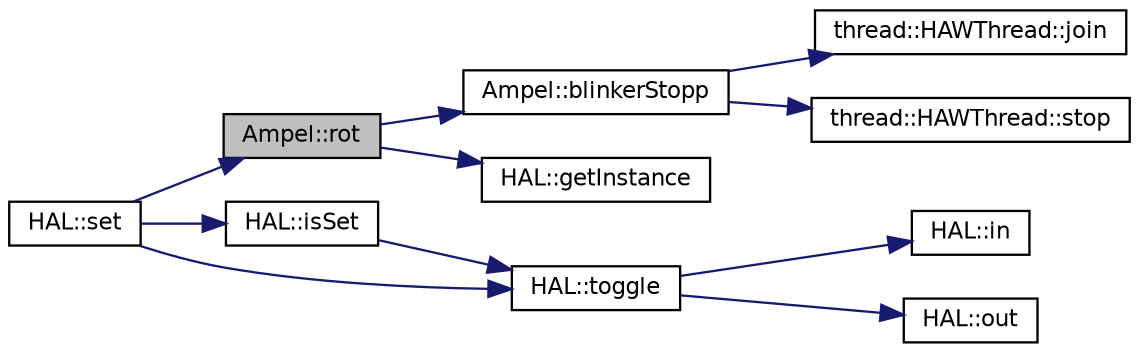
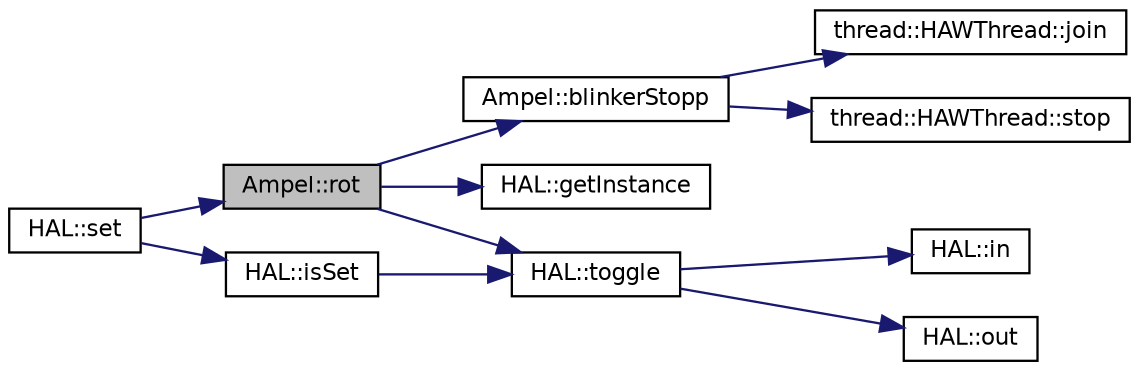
edge "HAL::set" -> "HAL::toggle": now "Ampel::rot" -> "HAL::toggle"
